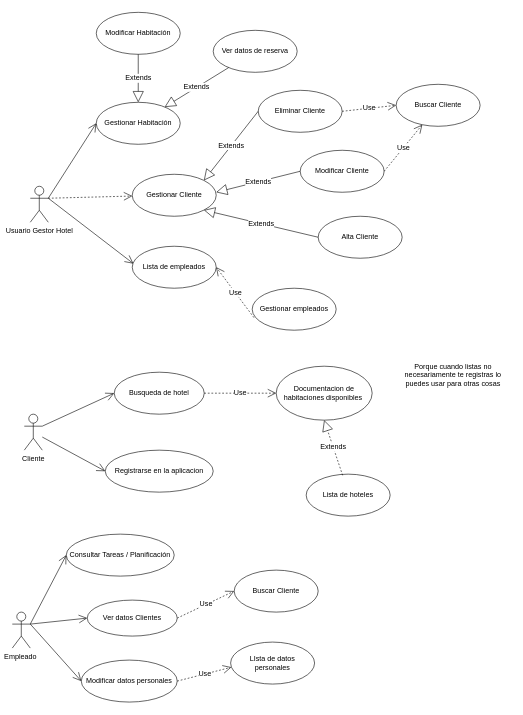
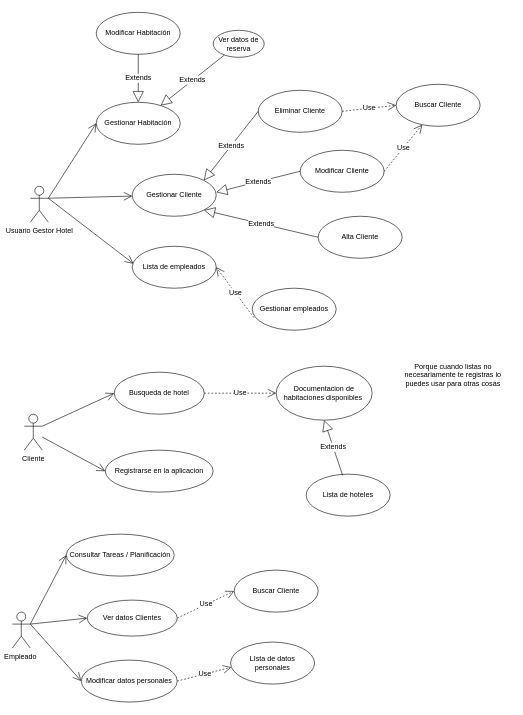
node "Ver datos de reserva": size 84x42 -> 51x27
edge "Usuario Gestor Hotel" -> "Gestionar Cliente": style dashed -> solid
edge "Lista de hoteles" -> "Documentacion de habitaciones disponibles": style dashed -> solid
